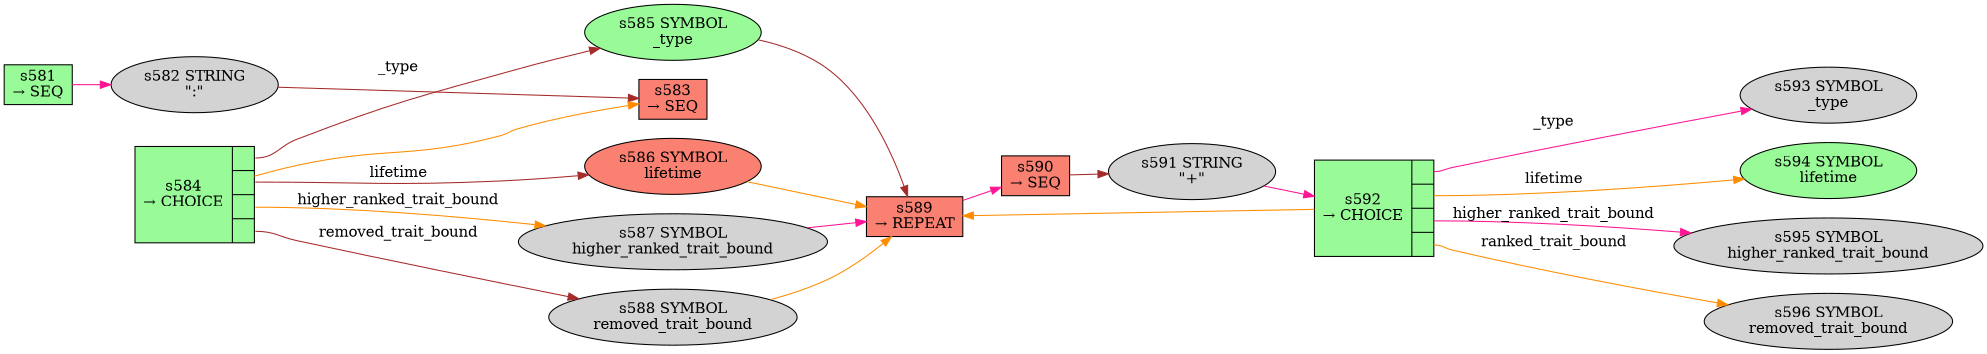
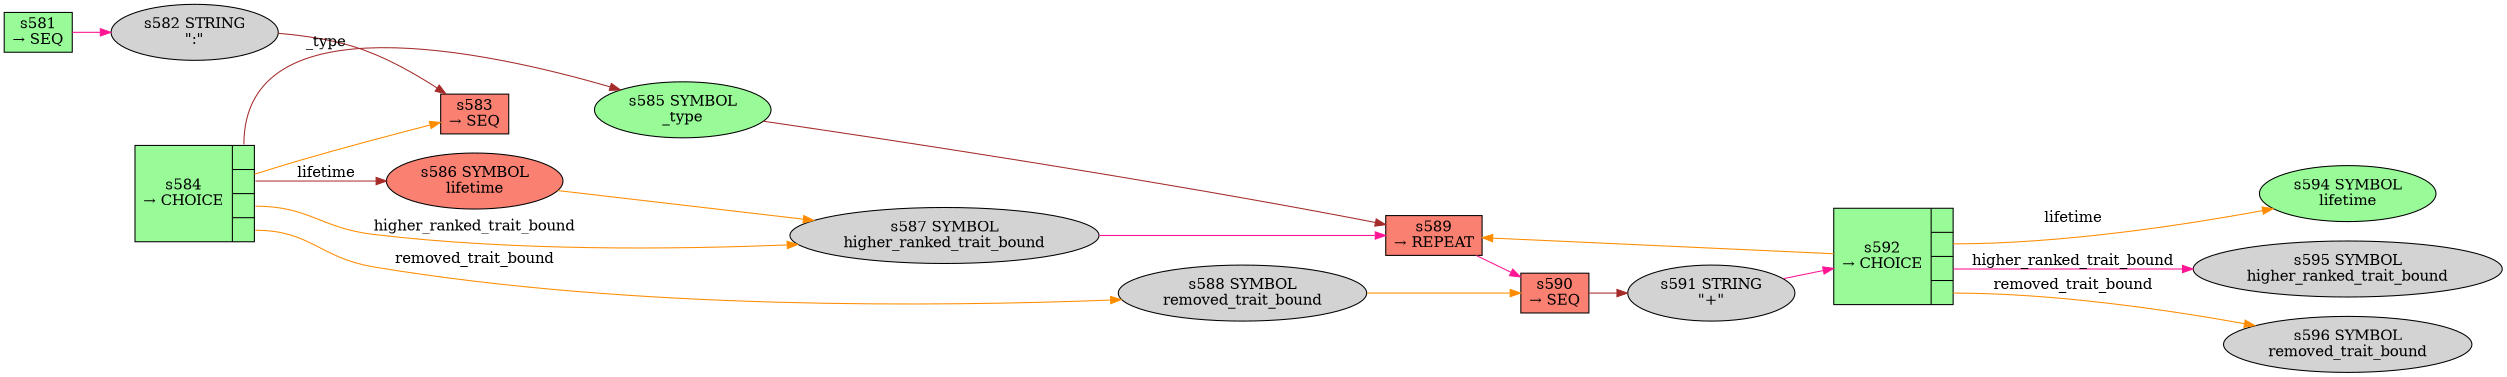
node "s593 SYMBOL _type": removed
edge "s586 SYMBOL lifetime" -> "s589 → REPEAT": now "s586 SYMBOL lifetime" -> "s587 SYMBOL higher_ranked_trait_bound"
edge "s592" -> "s596 SYMBOL removed_trait_bound": label "ranked_trait_bound" -> "removed_trait_bound"
edge "s584" -> "s588 SYMBOL removed_trait_bound": color brown -> darkorange
edge "s588 SYMBOL removed_trait_bound" -> "s589 → REPEAT": now "s588 SYMBOL removed_trait_bound" -> "s590 → SEQ"
